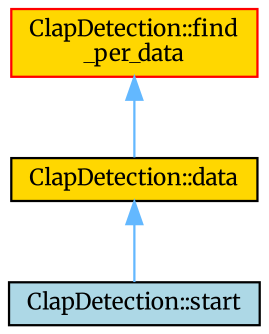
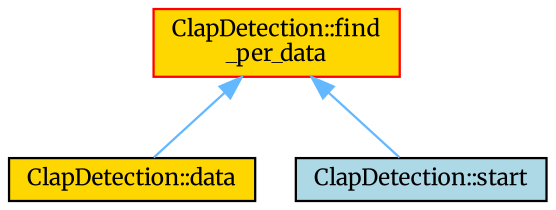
edge "ClapDetection::start" -> "ClapDetection::data": now "ClapDetection::start" -> "ClapDetection::find _per_data"
